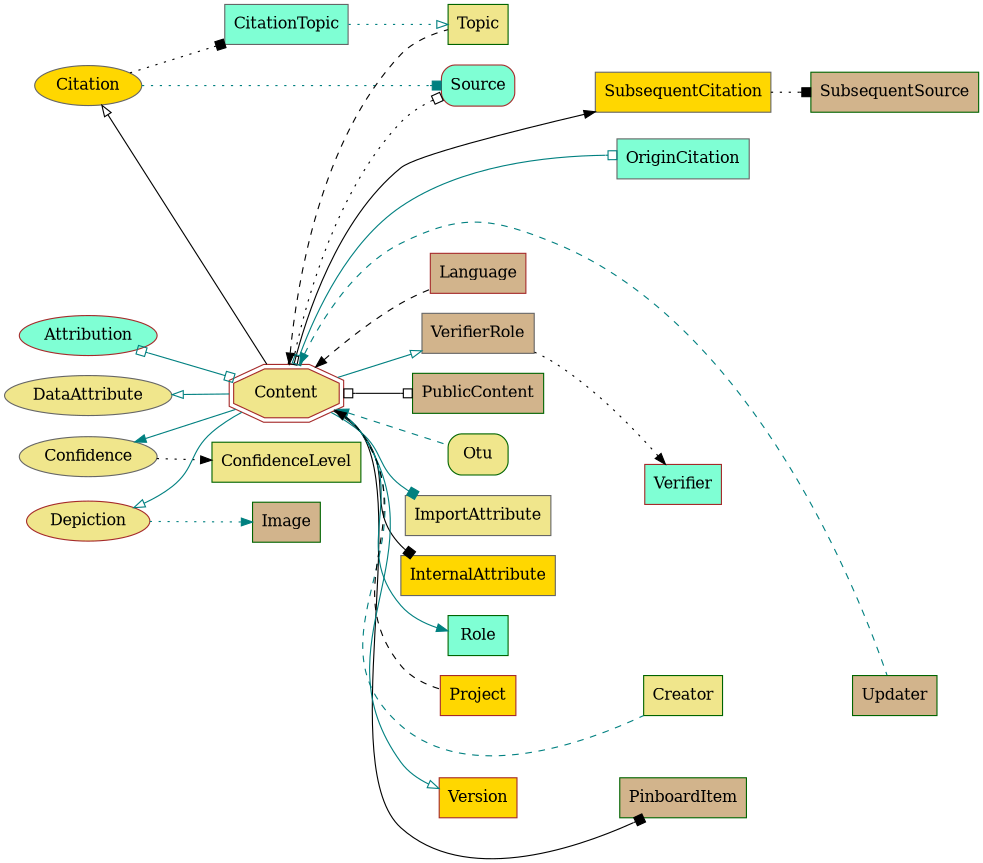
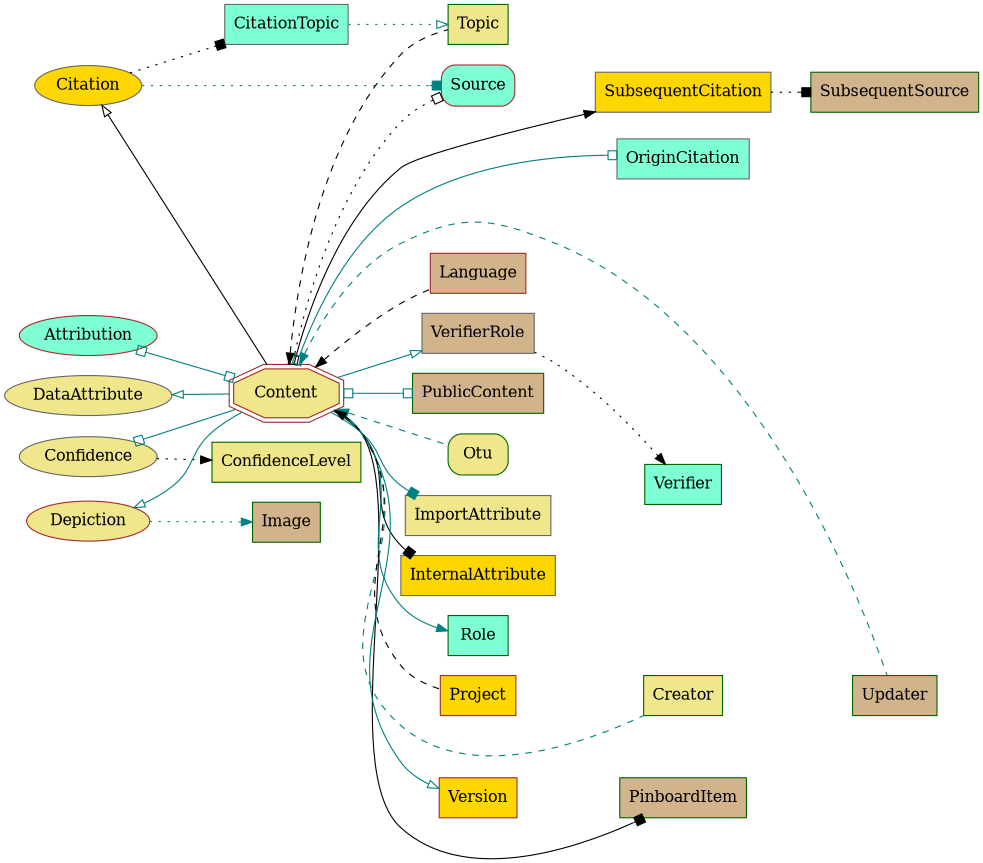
edge "Content" -- "PublicContent": color black -> teal
edge "Content" -> "Confidence": arrowhead normal -> obox
node "Verifier": color brown -> darkgreen
